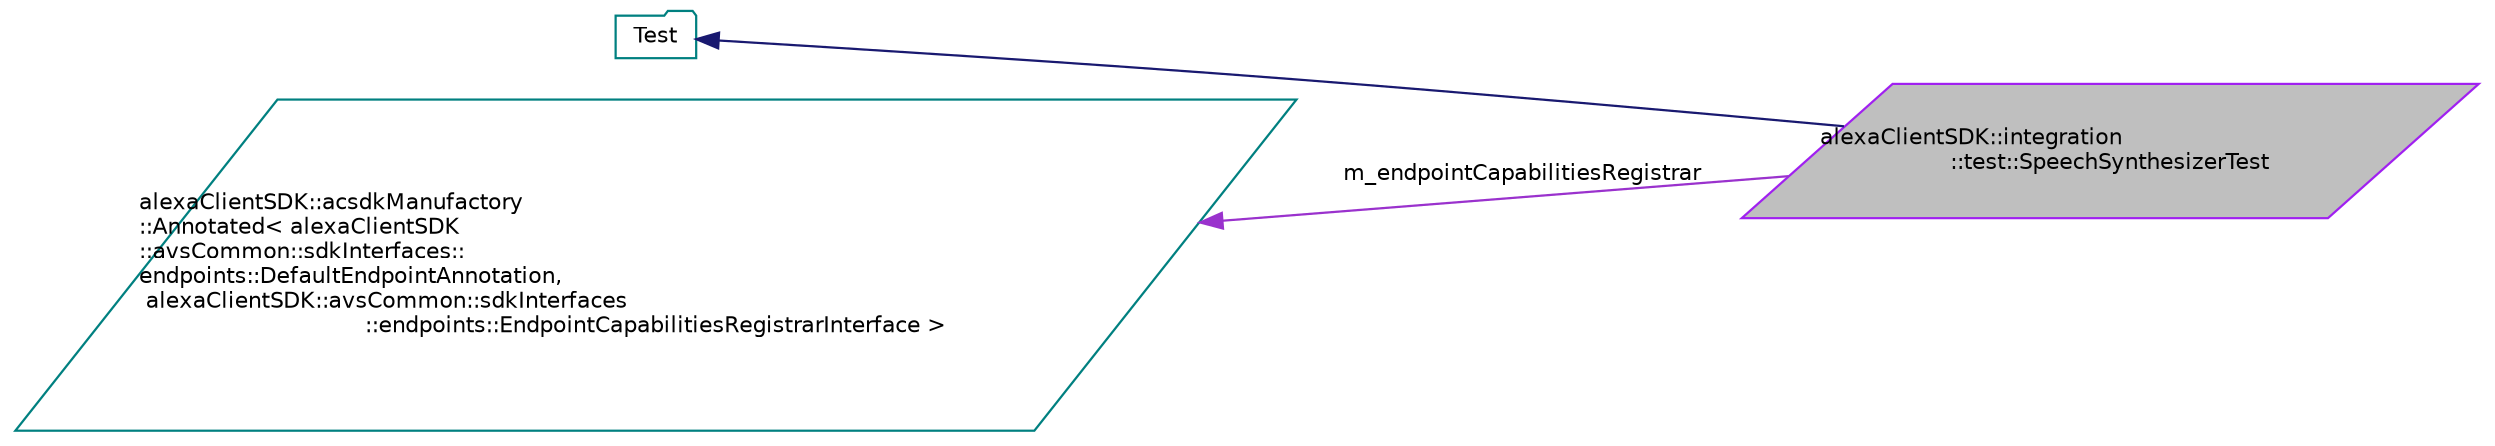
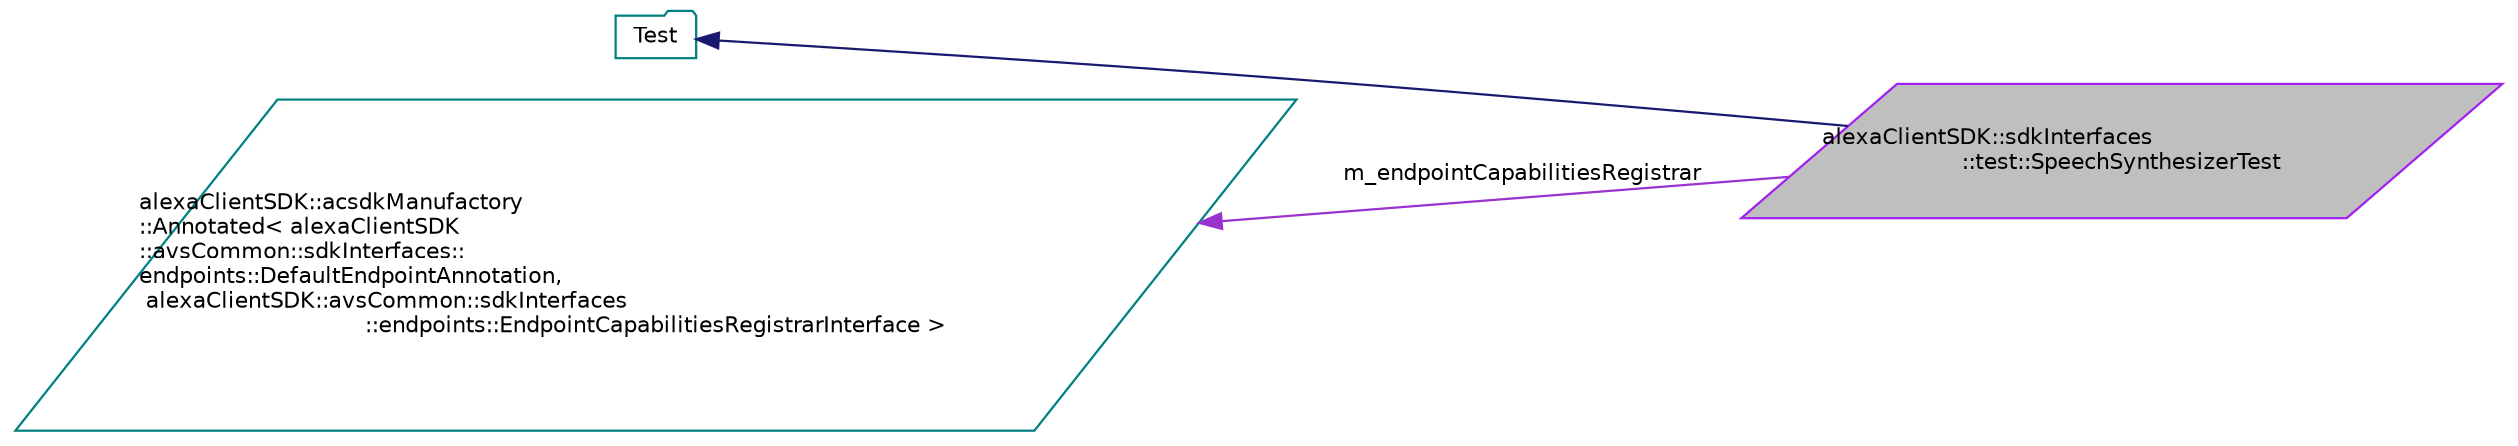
node "alexaClientSDK::integration ::test::SpeechSynthesizerTest": label "alexaClientSDK::integration ::test::SpeechSynthesizerTest" -> "alexaClientSDK::sdkInterfaces ::test::SpeechSynthesizerTest"
